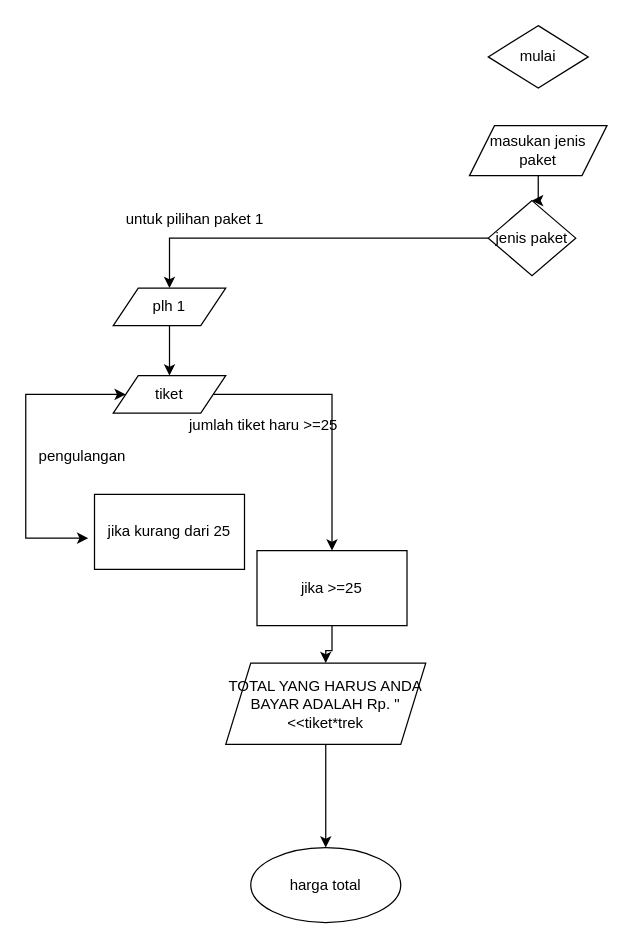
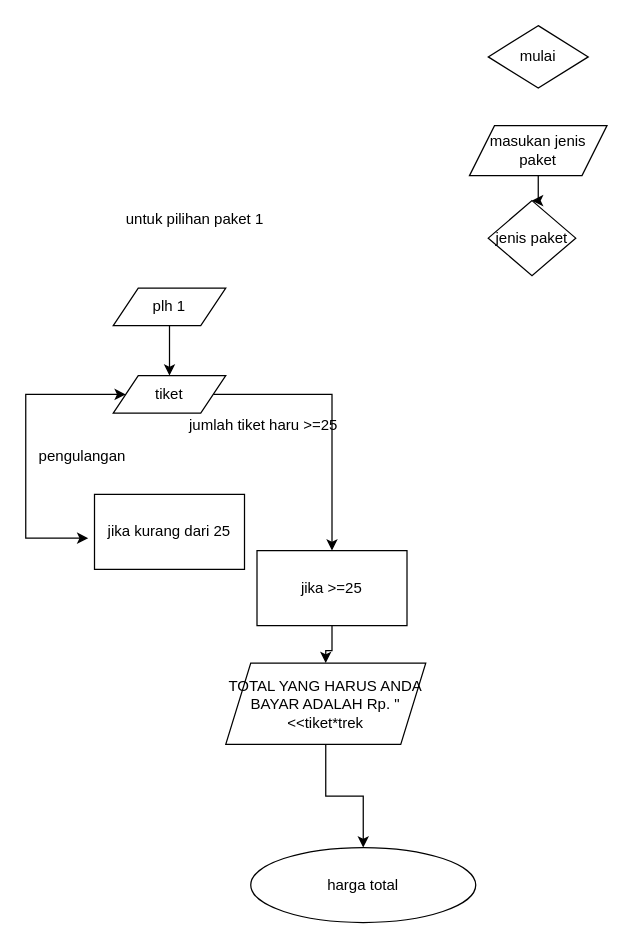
edge "jenis paket" -> "plh 1": removed
node "harga total": size 150x75 -> 225x75
